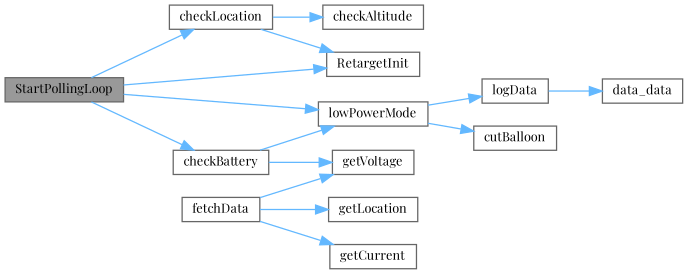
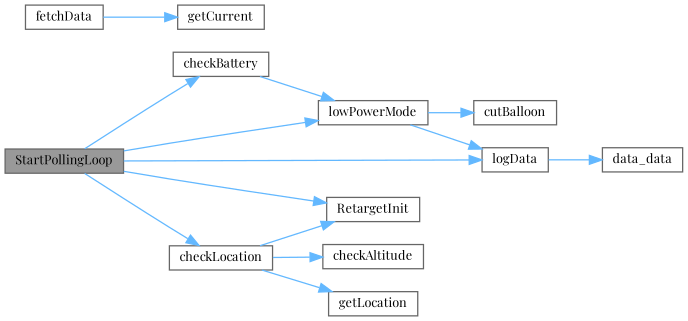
edge "StartPollingLoop" -> "logData": added
node "getVoltage": removed
edge "fetchData" -> "getLocation": now "checkLocation" -> "getLocation"
